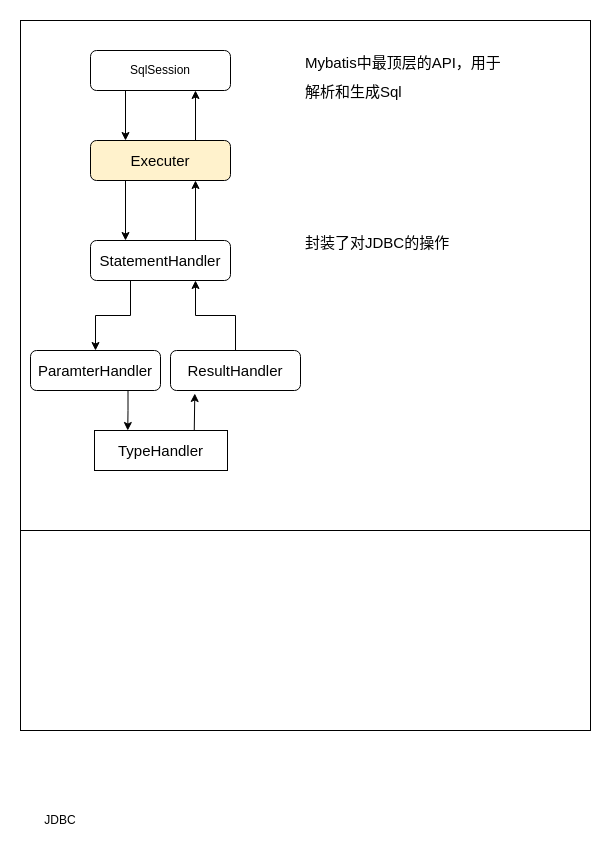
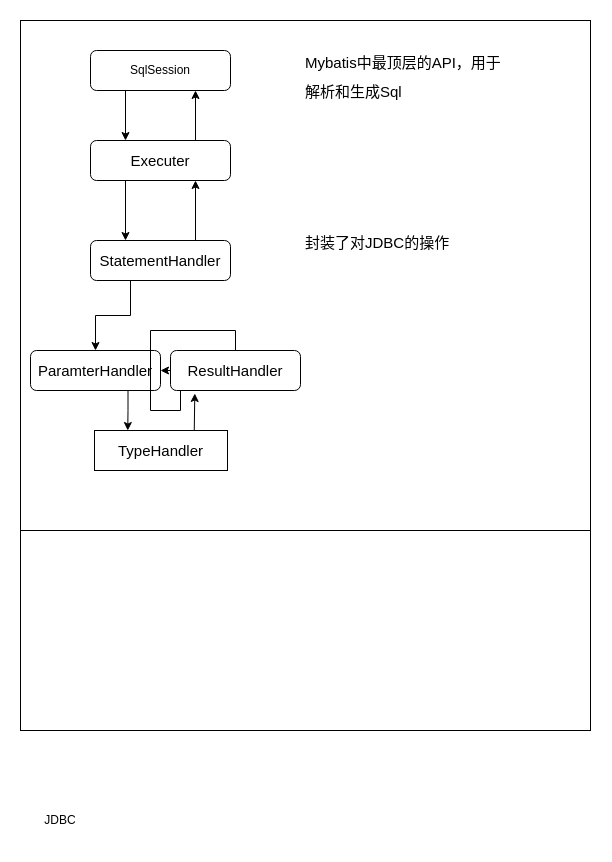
node "Executer": fillcolor #fff2cc -> #ffffff
edge "ResultHandler" -> "StatementHandler": now "ResultHandler" -> "ParamterHandler"
